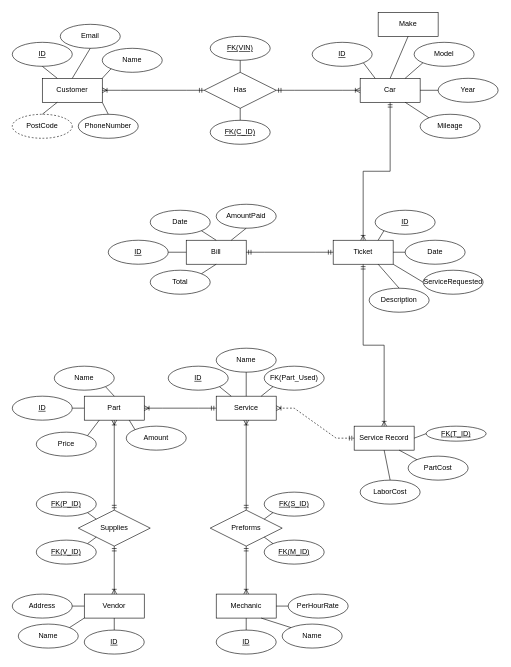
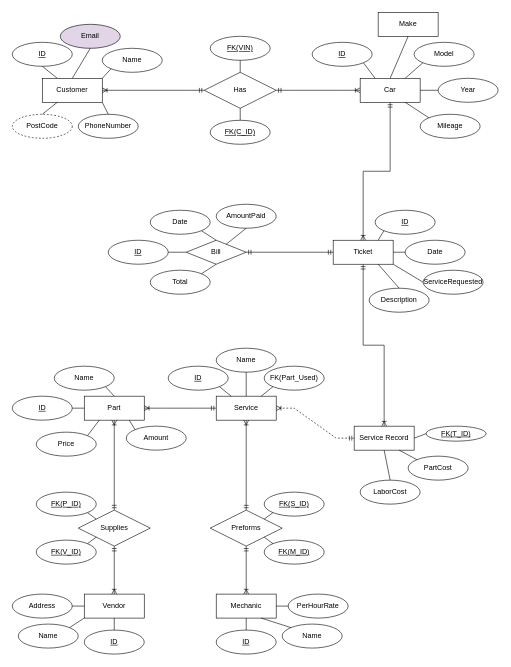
node "Email": fillcolor #ffffff -> #e1d5e7
node "Bill": shape rectangle -> diamond
